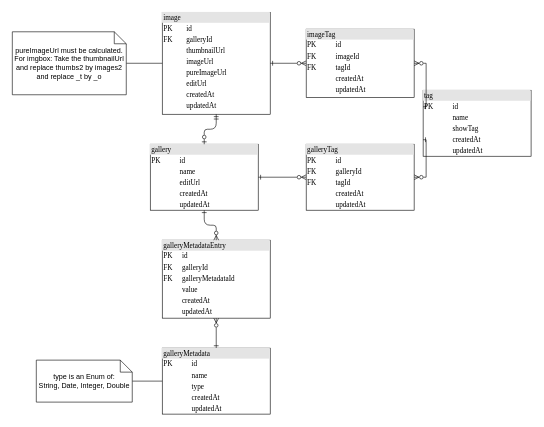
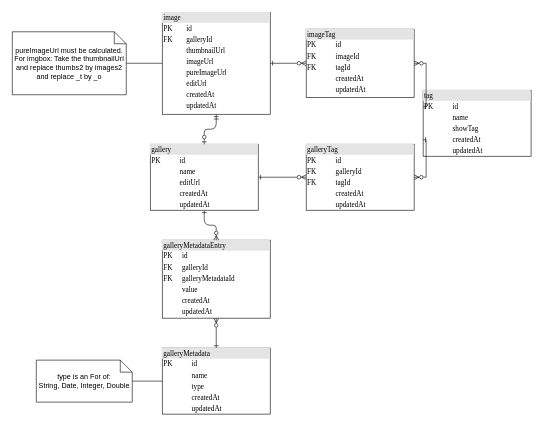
node "type is an Enum of: String, Date, Integer, Double": label "type is an Enum of: String, Date, Integer, Double" -> "type is an For of: String, Date, Integer, Double"
